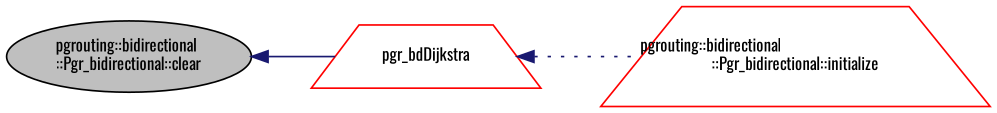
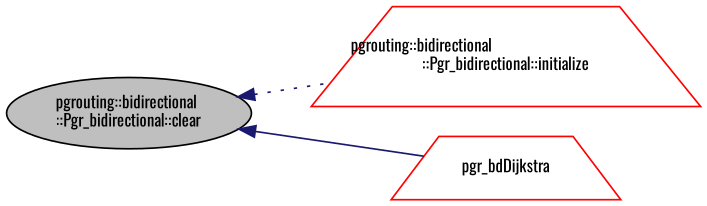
edge "pgrouting::bidirectional ::Pgr_bidirectional::initialize" -> "pgr_bdDijkstra": now "pgrouting::bidirectional ::Pgr_bidirectional::initialize" -> "pgrouting::bidirectional ::Pgr_bidirectional::clear"
